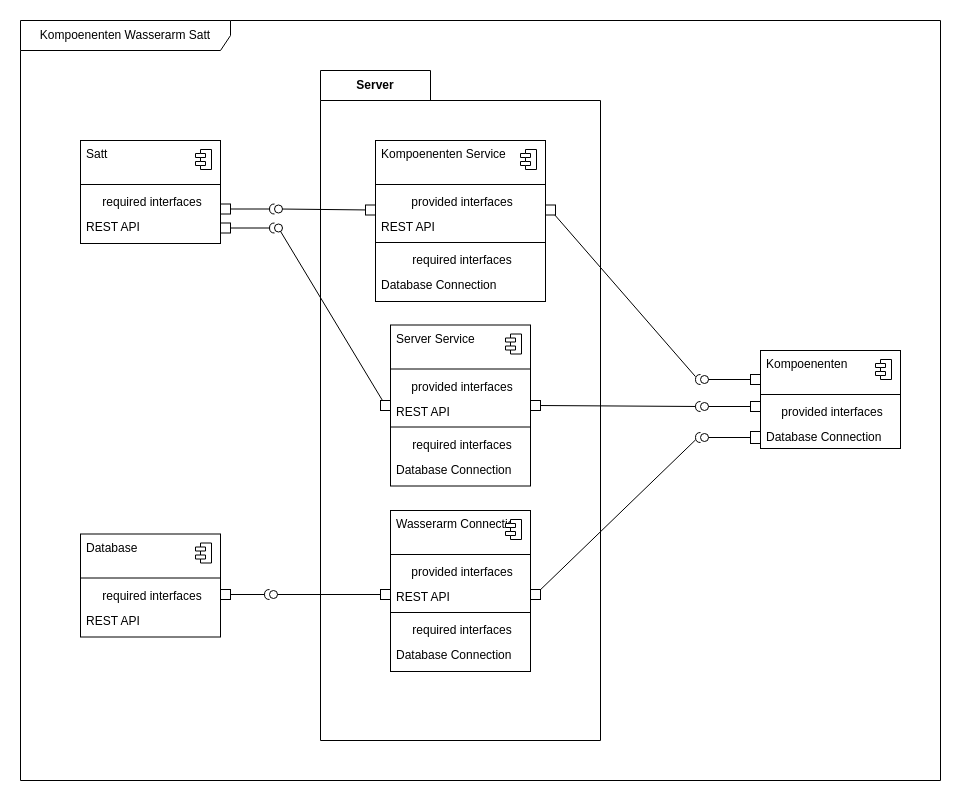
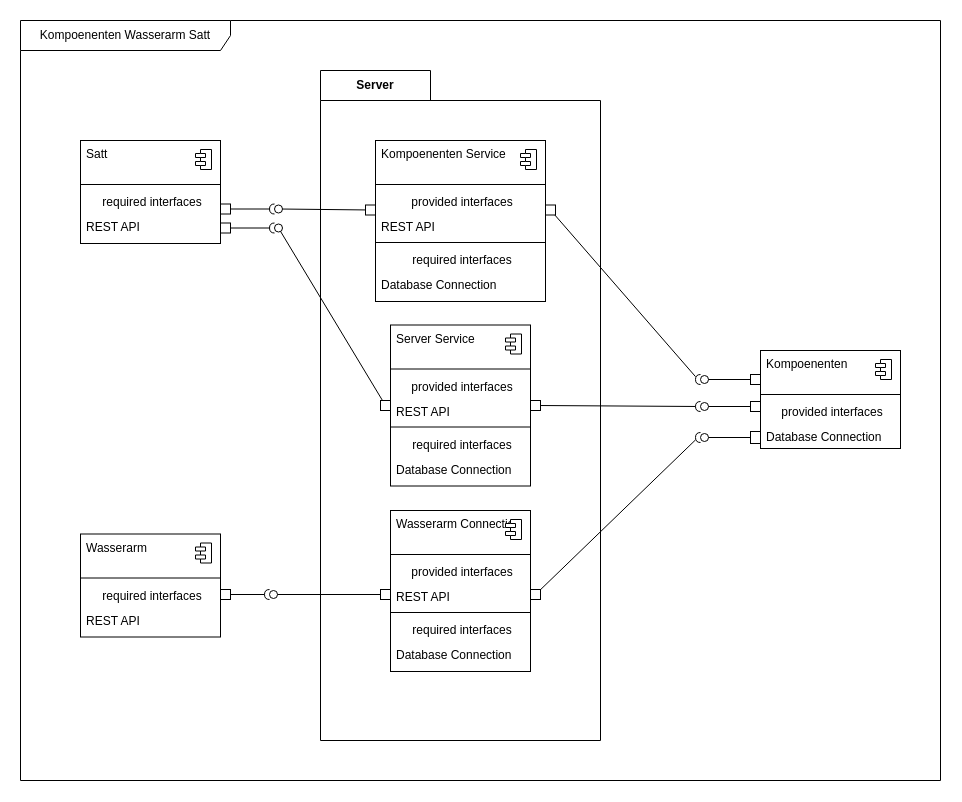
node "Database": label "Database" -> "Wasserarm"
